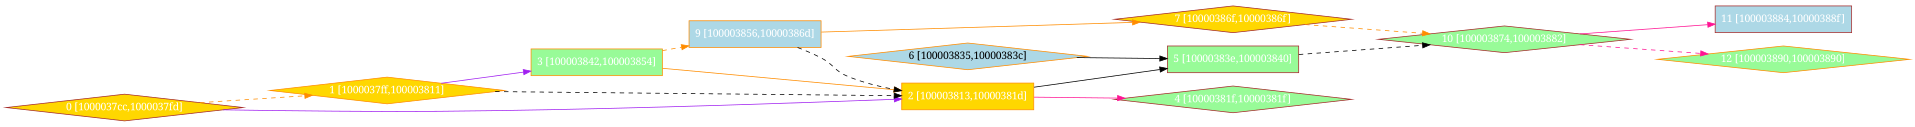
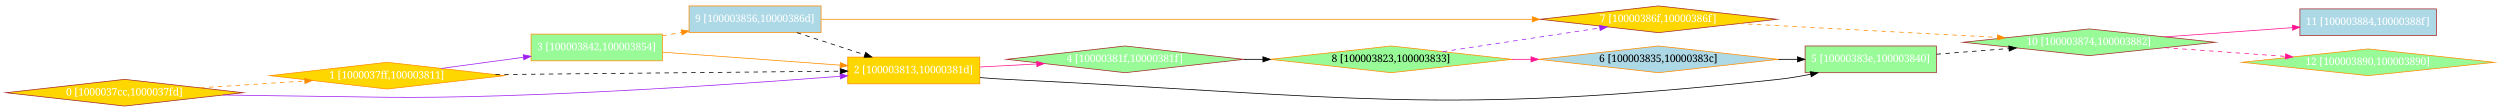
node "8 [100003823,100003833]": added
